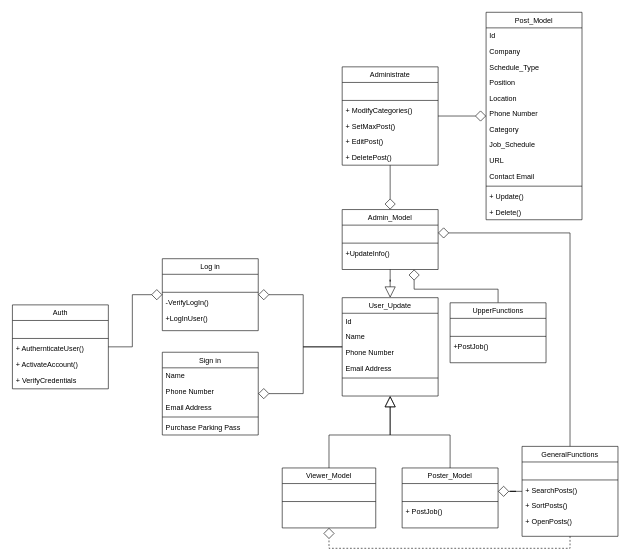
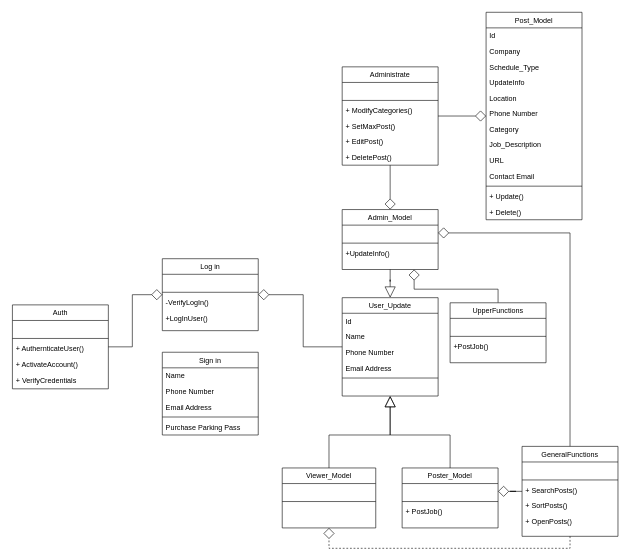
node "Position": label "Position" -> "UpdateInfo"
node "Job_Schedule": label "Job_Schedule" -> "Job_Description"
edge "User_Update" -> "Sign in": removed
